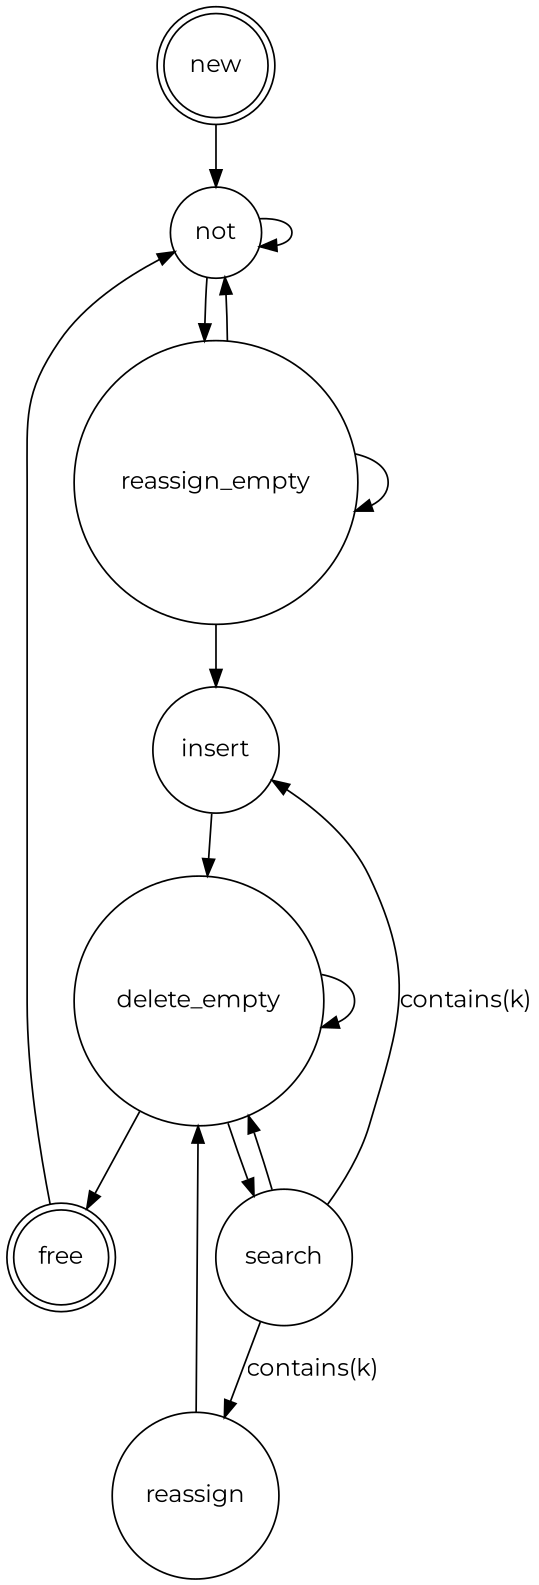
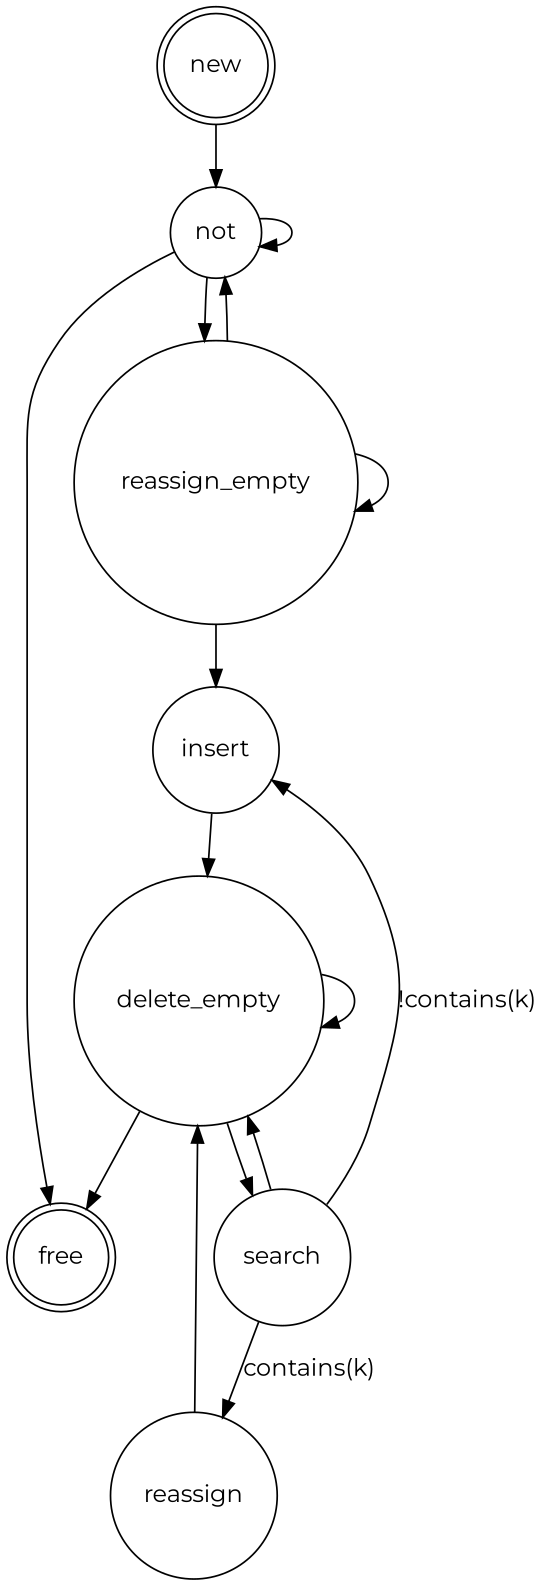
edge "free" -> "not": reversed
edge "search" -> "insert": label "contains(k)" -> "!contains(k)"
